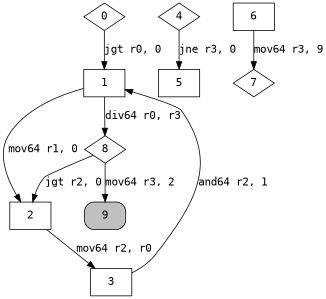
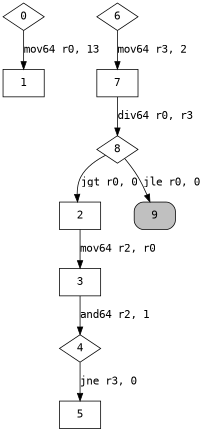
node "6": shape box -> diamond
edge "0" -> "1": label "jgt r0, 0" -> "mov64 r0, 13"
edge "6" -> "7": label "mov64 r3, 9" -> "mov64 r3, 2"
node "7": shape diamond -> box
edge "1" -> "8": now "7" -> "8"
edge "1" -> "2": removed, label "mov64 r1, 0"
edge "3" -> "1": now "3" -> "4"
edge "8" -> "2": label "jgt r2, 0" -> "jgt r0, 0"
edge "8" -> "9": label "mov64 r3, 2" -> "jle r0, 0"
